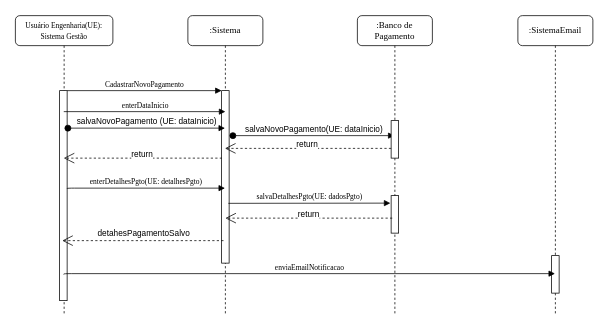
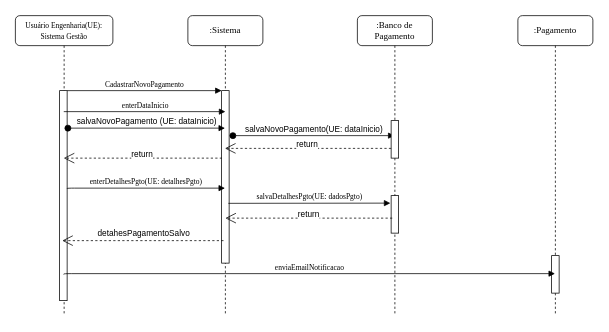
node ":SistemaEmail": label ":SistemaEmail" -> ":Pagamento"
